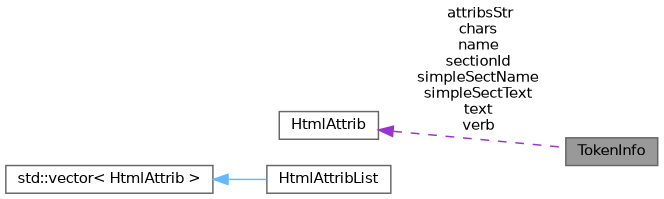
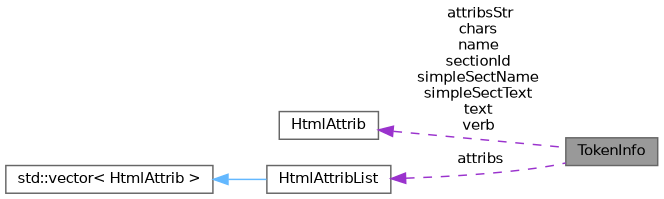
edge "TokenInfo" -> "HtmlAttribList": added, label "attribs"
